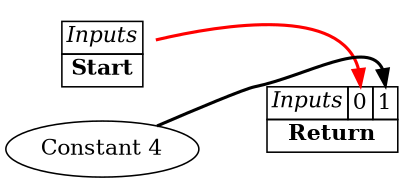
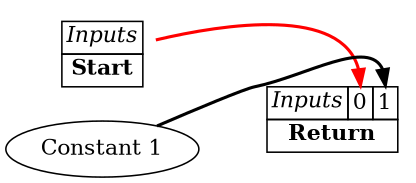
node "Constant 4": label "Constant 4" -> "Constant 1"
